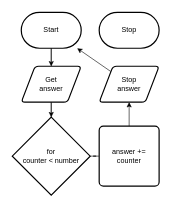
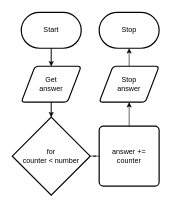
edge "Stop answer" -> "Start": now "Stop answer" -> "Stop"
